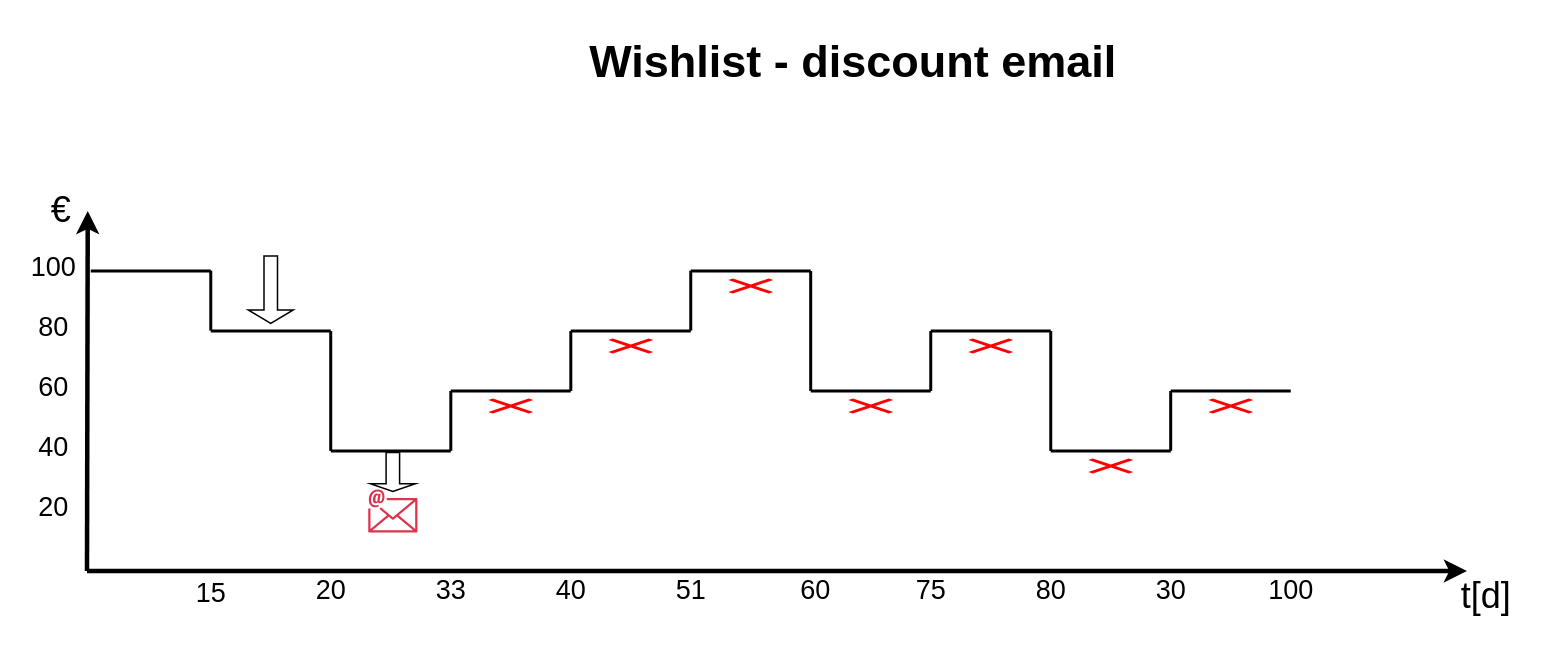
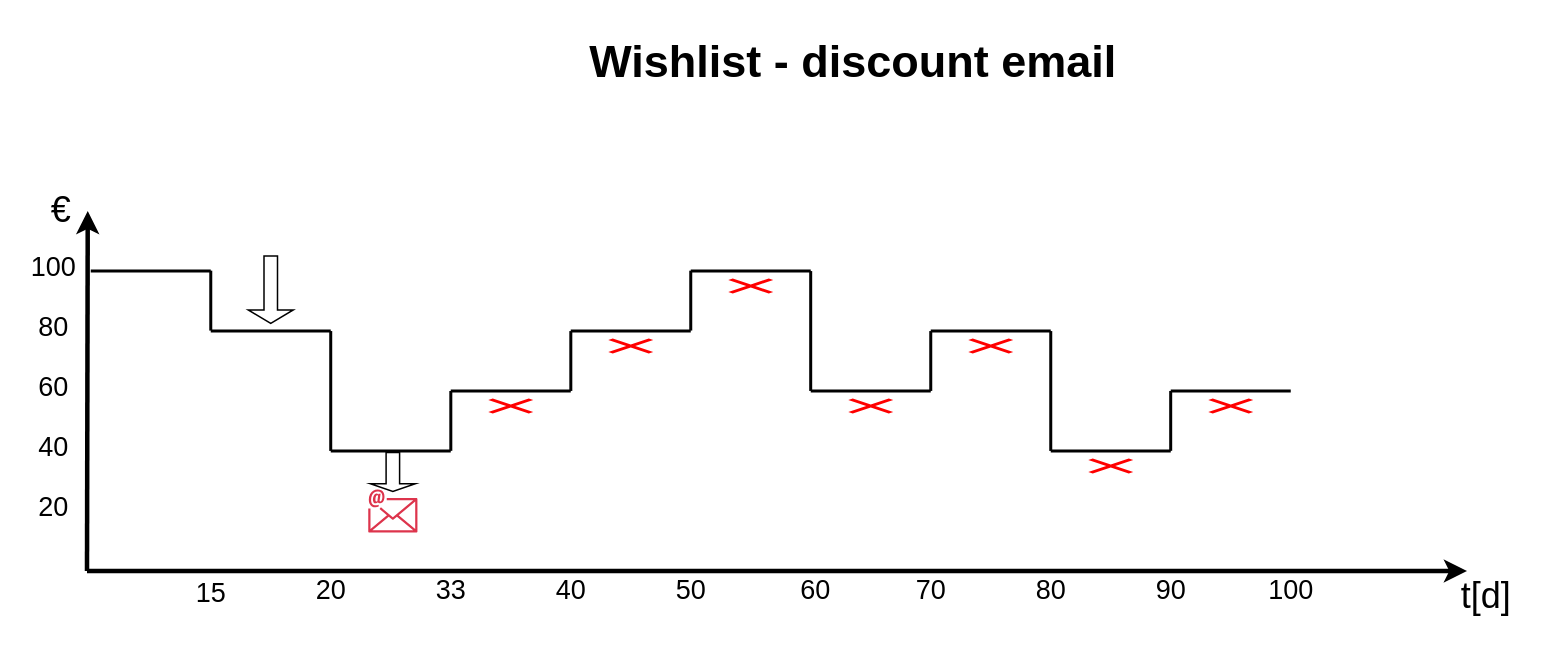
node "51": label "51" -> "50"
node "75": label "75" -> "70"
node "30": label "30" -> "90"
